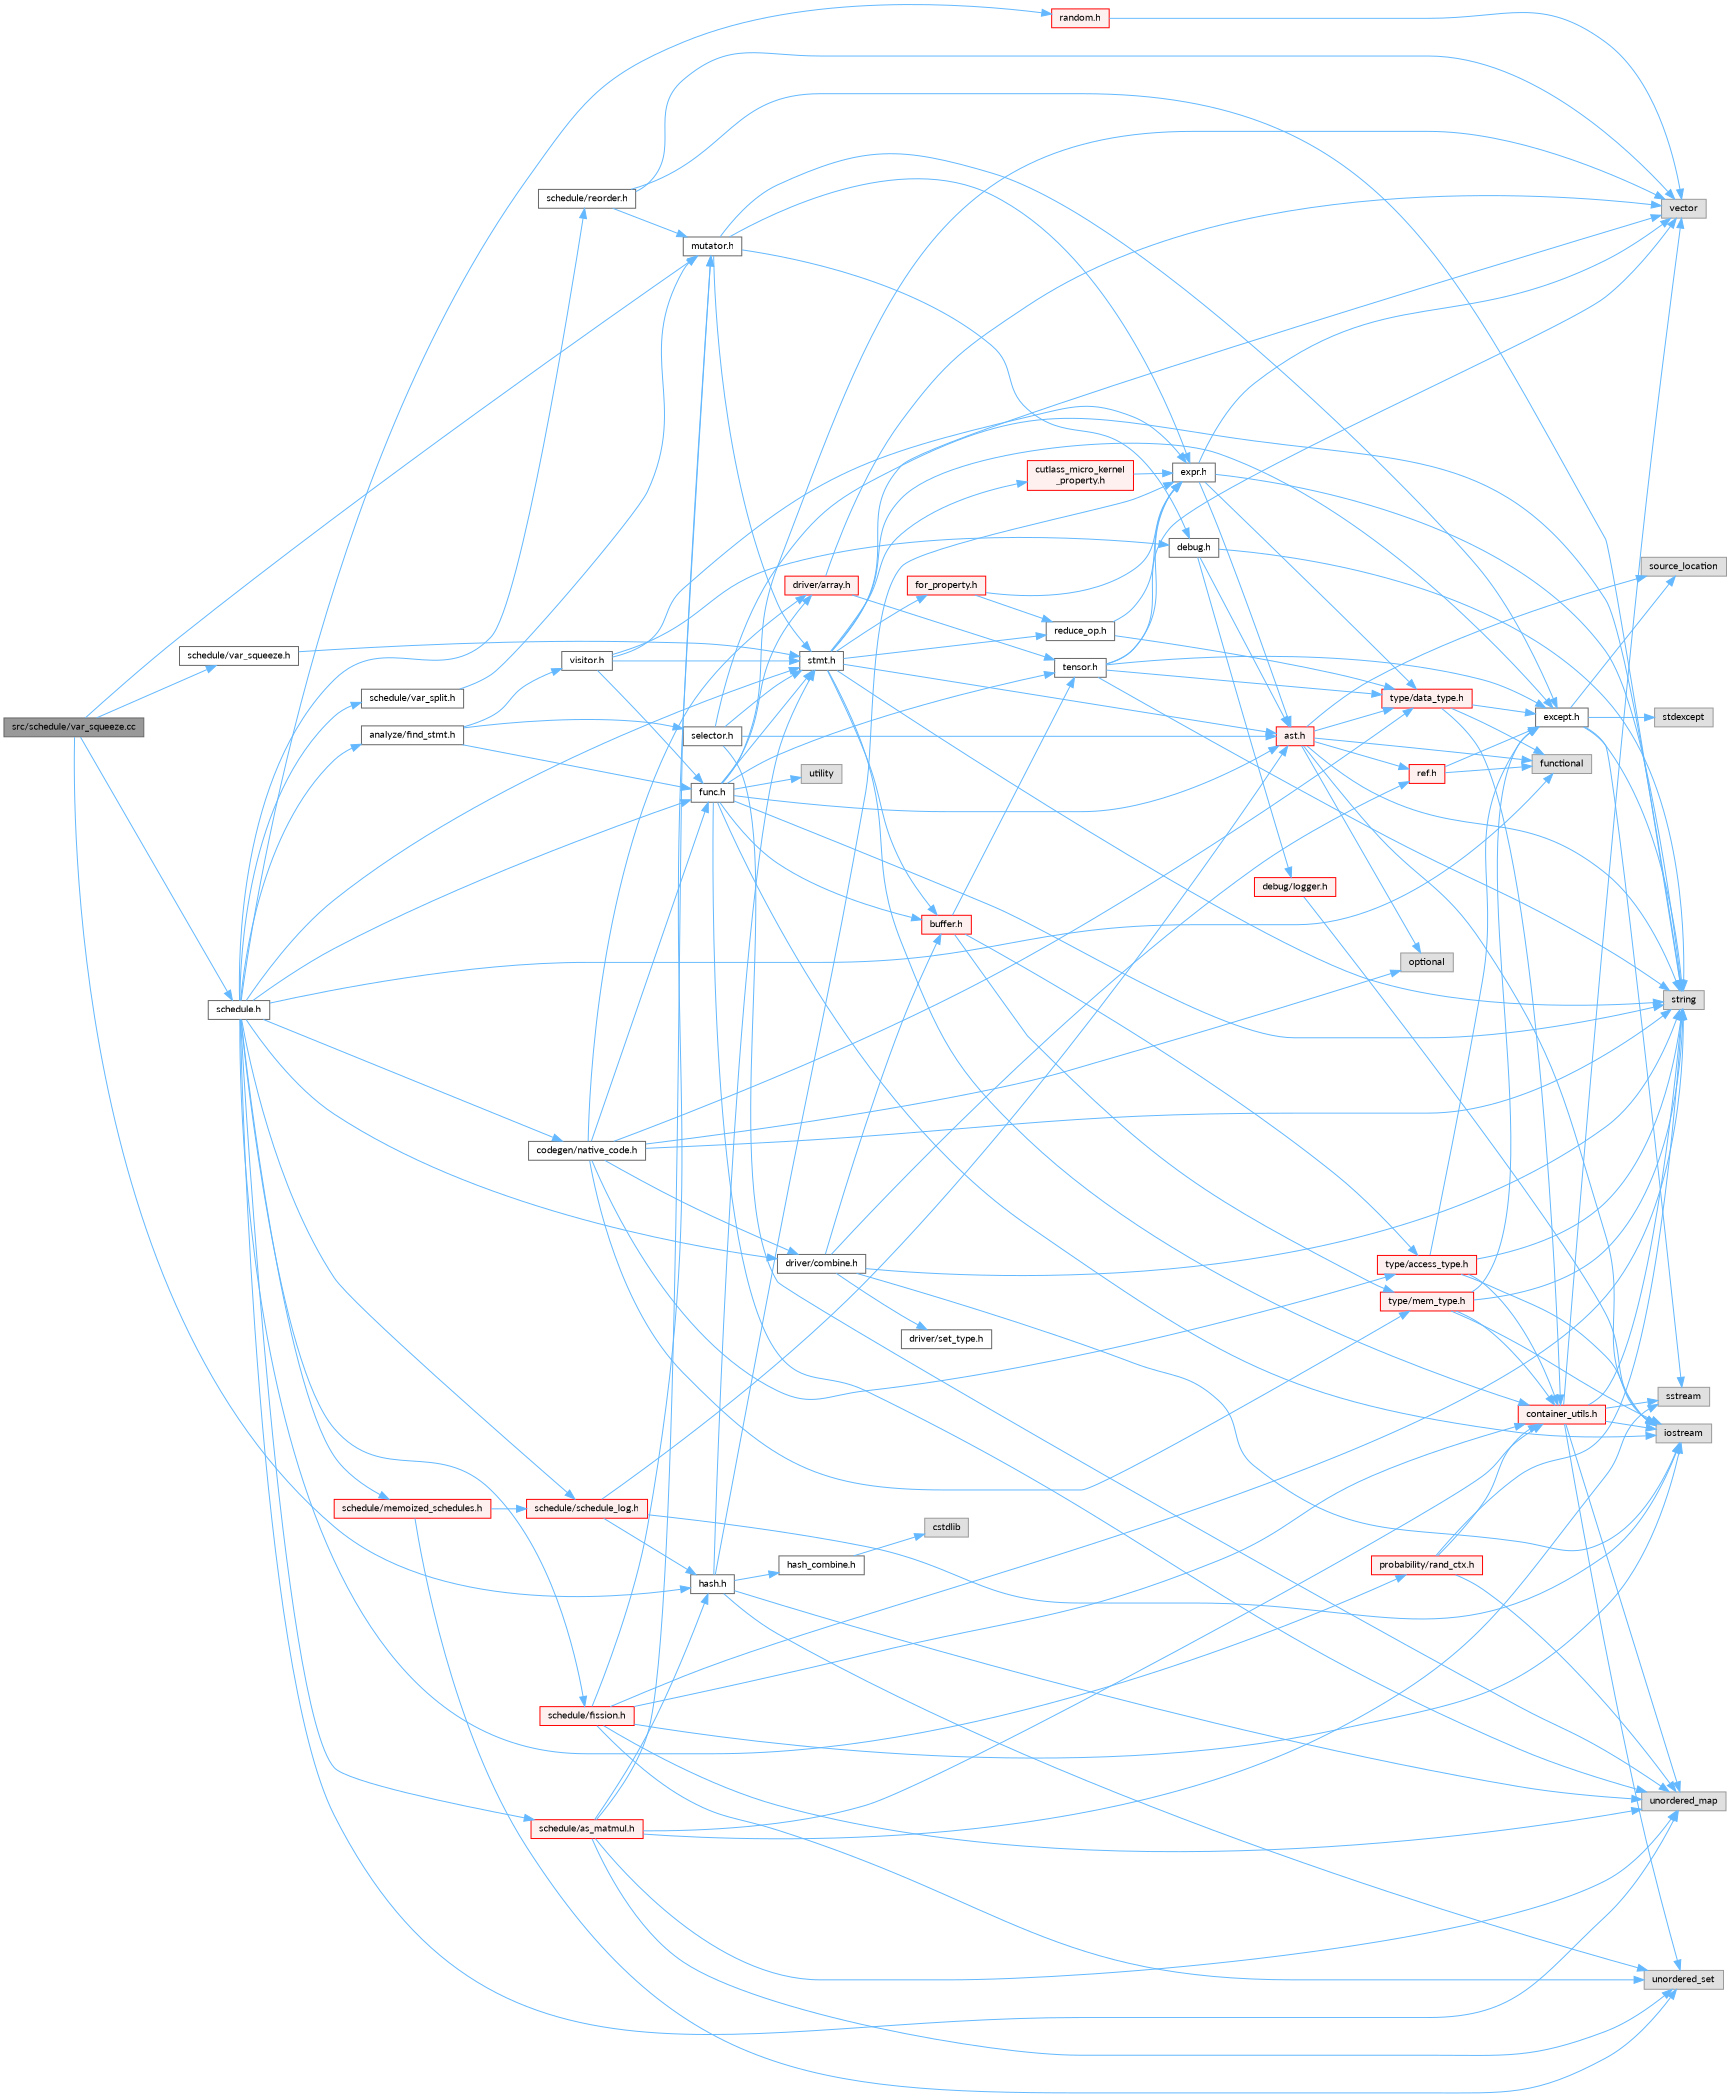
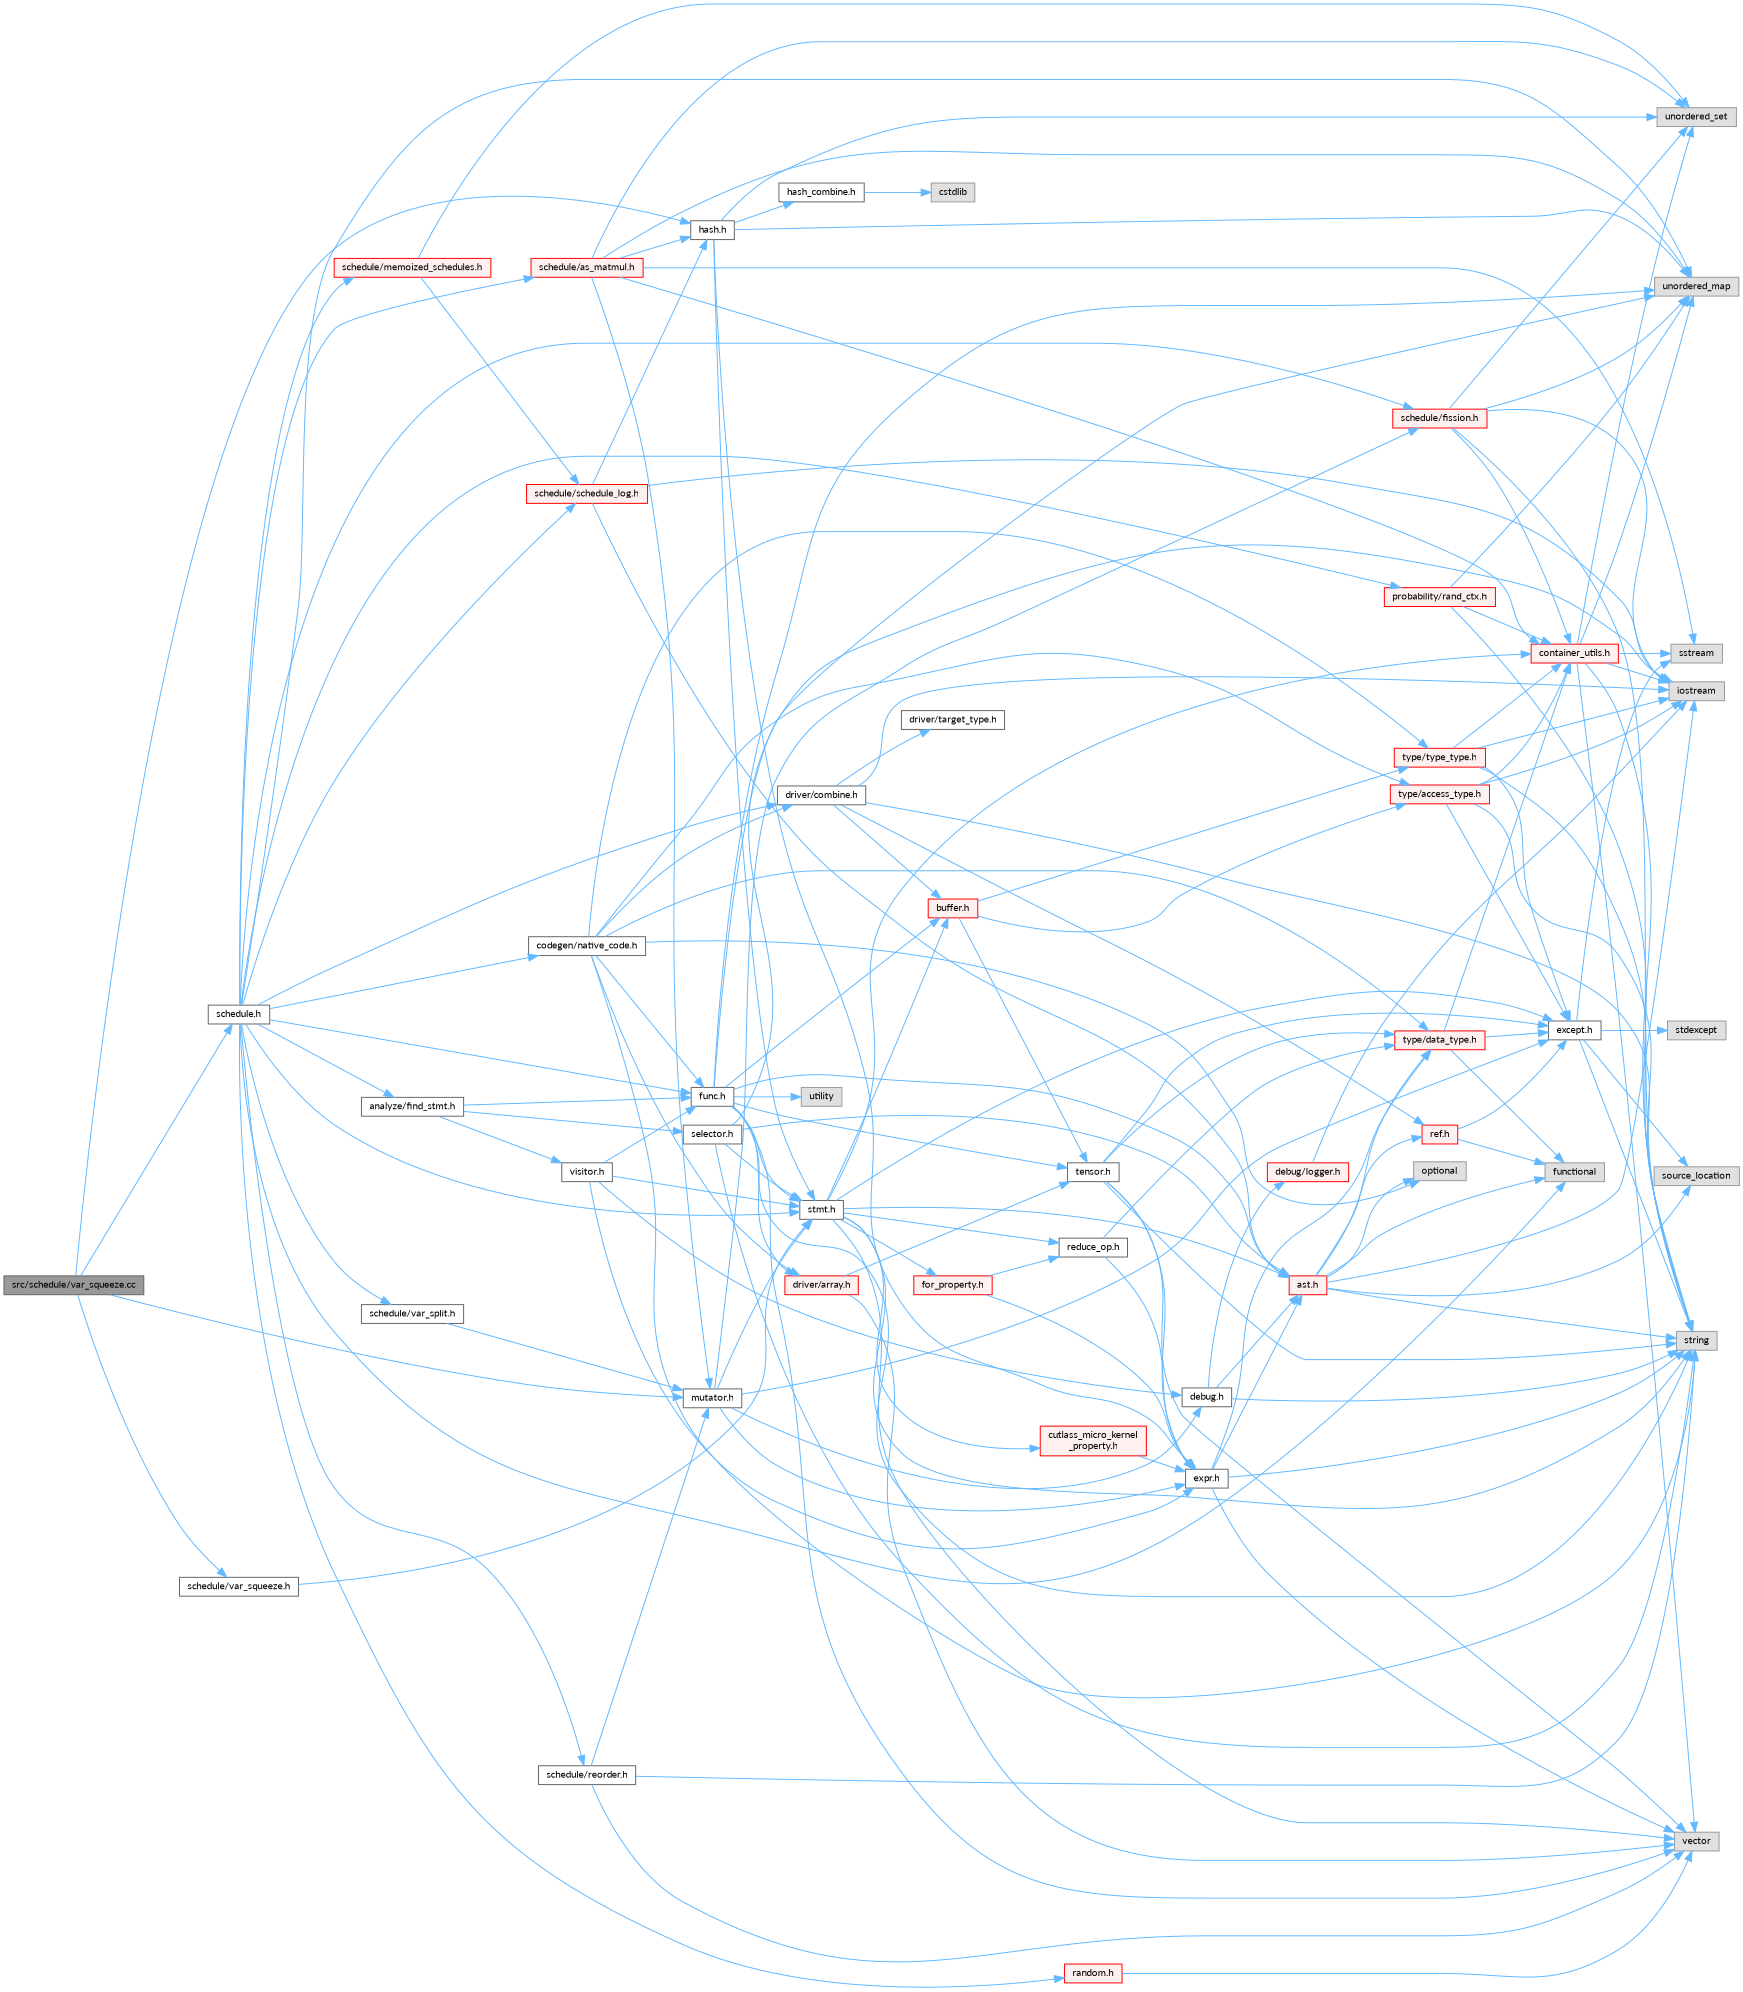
edge "schedule/fission.h" -> "mutator.h": reversed
node "type/mem_type.h": label "type/mem_type.h" -> "type/type_type.h"
node "driver/set_type.h": label "driver/set_type.h" -> "driver/target_type.h"
